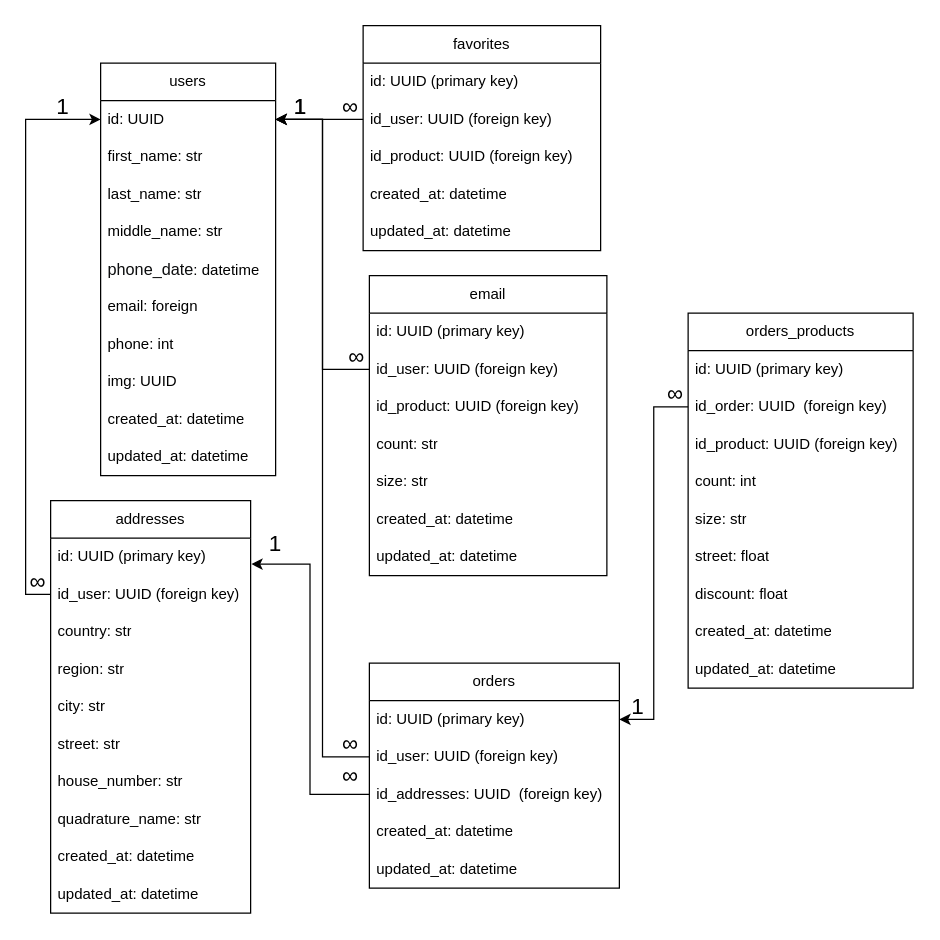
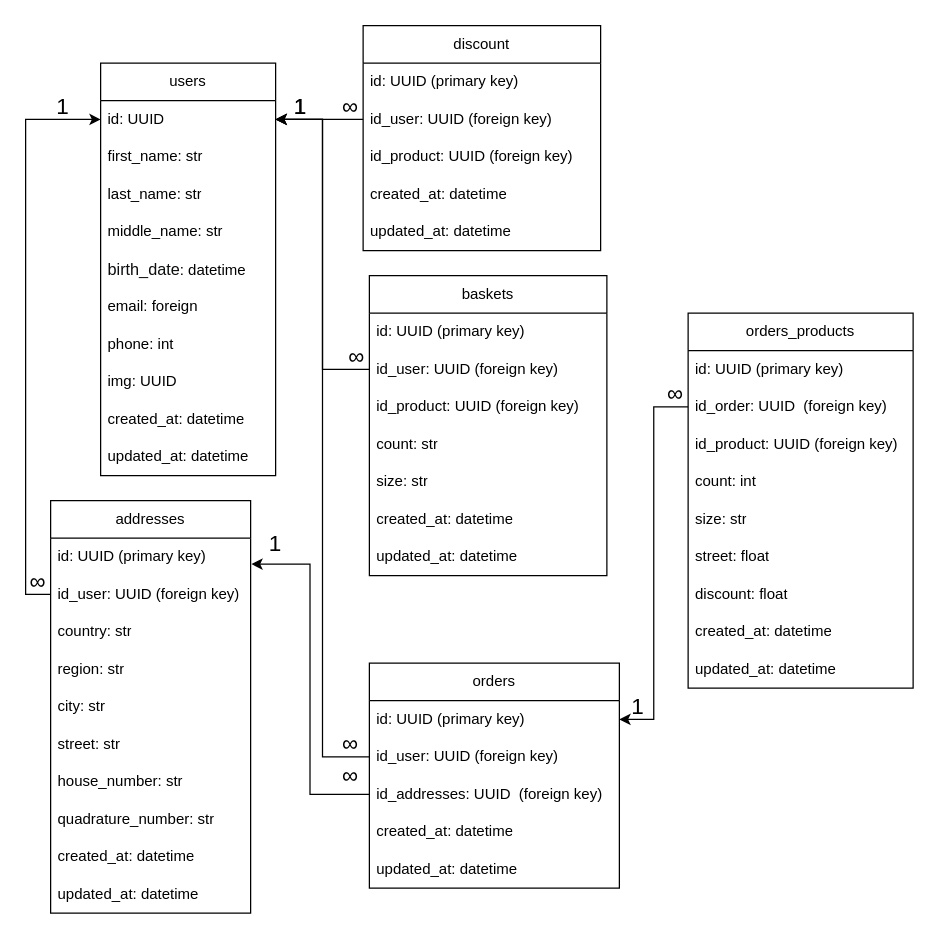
node "favorites": label "favorites" -> "discount"
node "phone_date: datetime": label "phone_date: datetime" -> "birth_date: datetime"
node "email": label "email" -> "baskets"
node "quadrature_name: str": label "quadrature_name: str" -> "quadrature_number: str"
